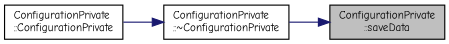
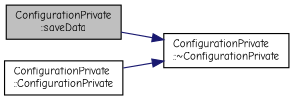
edge "ConfigurationPrivate ::~ConfigurationPrivate" -> "ConfigurationPrivate ::saveData": reversed
